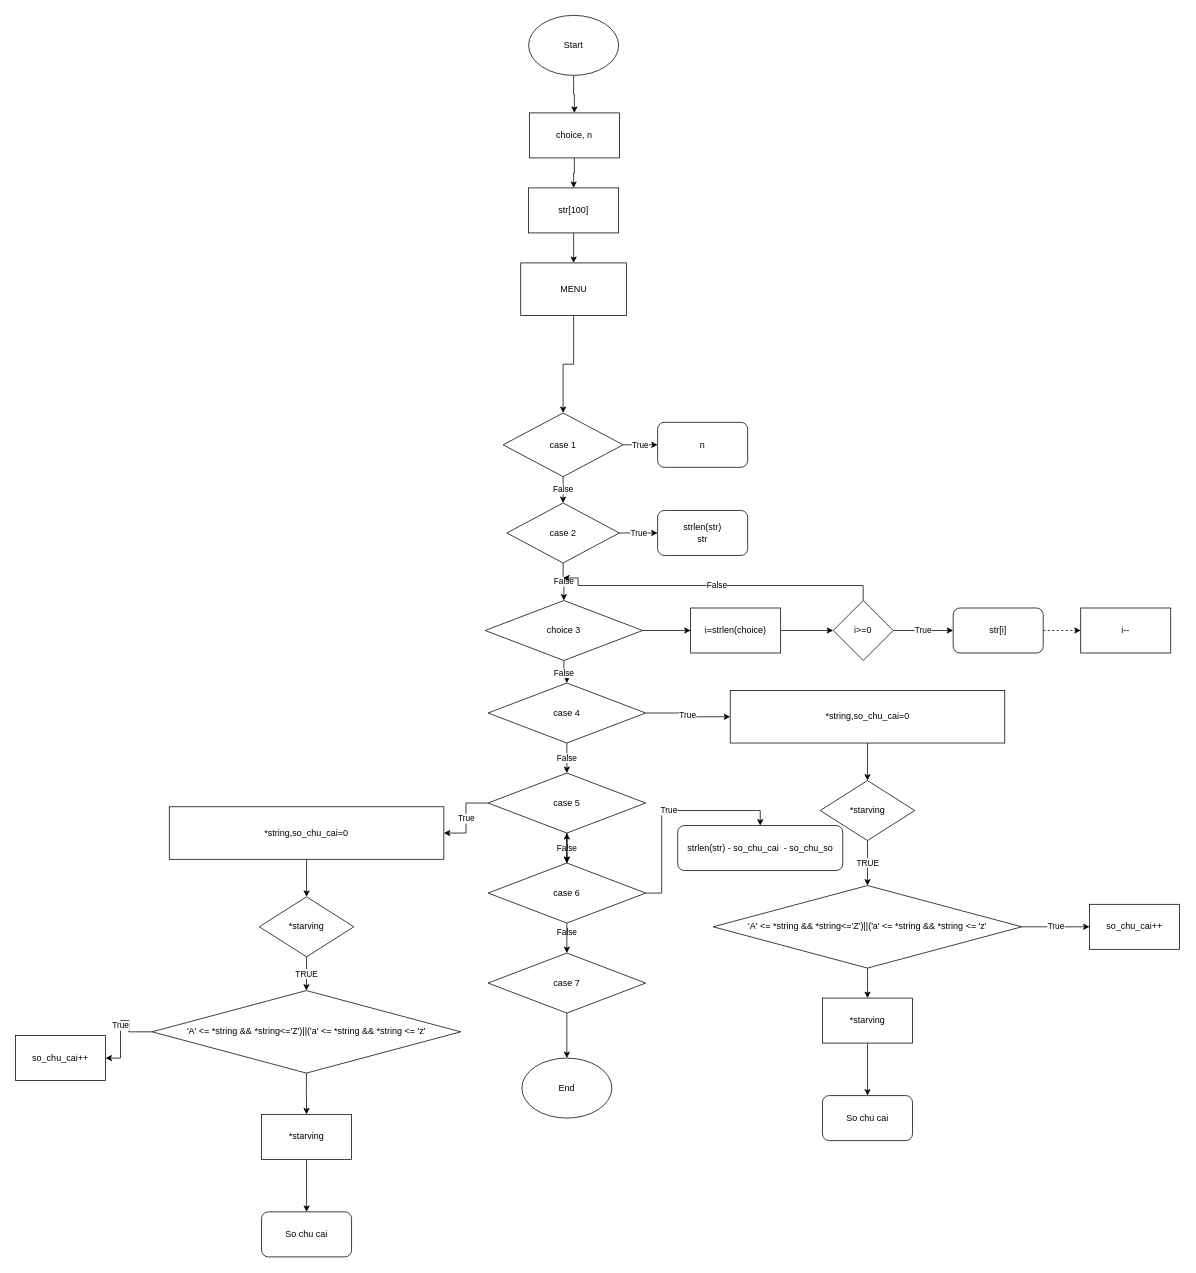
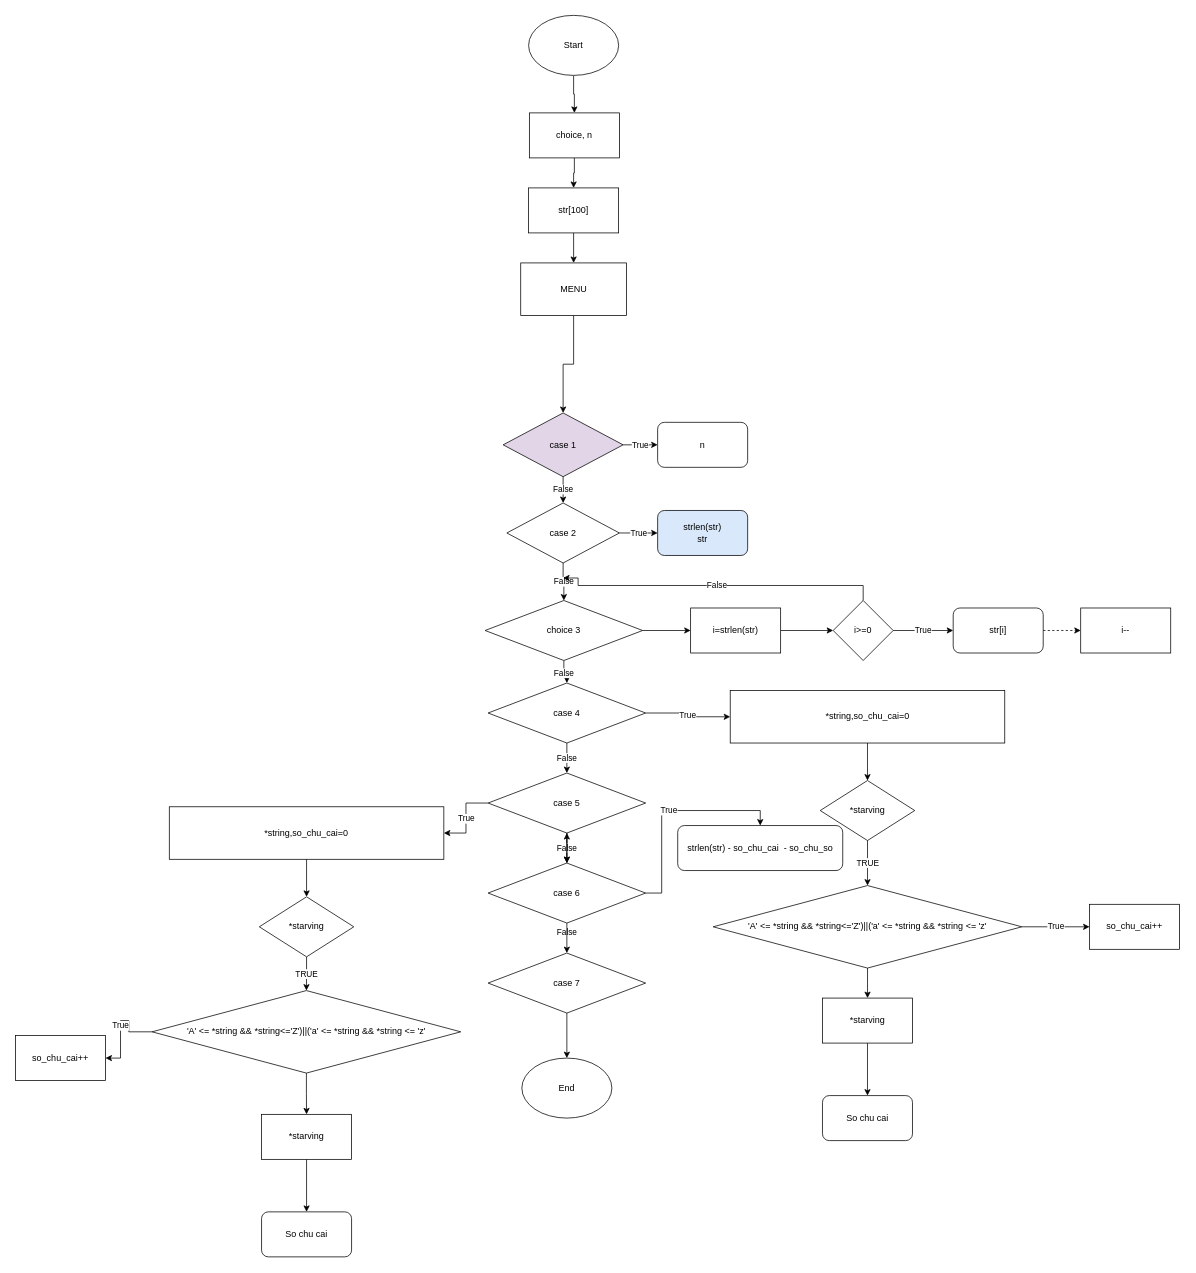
node "case 1": fillcolor #ffffff -> #e1d5e7
node "strlen(str) str": fillcolor #ffffff -> #dae8fc
node "i=strlen(choice)": label "i=strlen(choice)" -> "i=strlen(str)"
